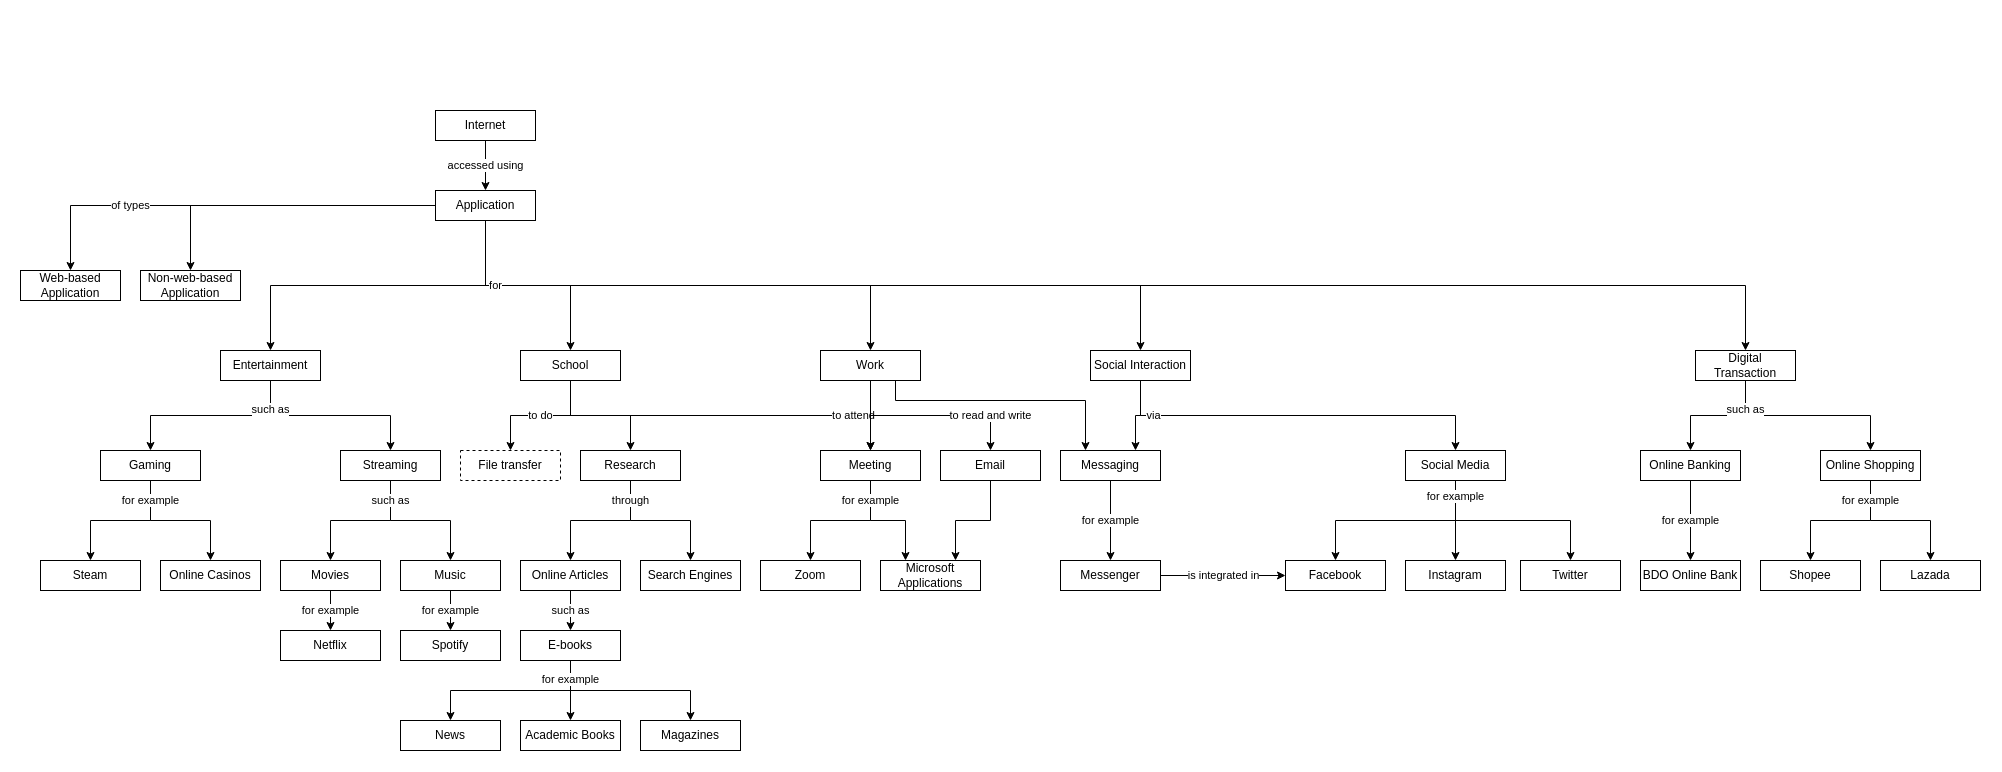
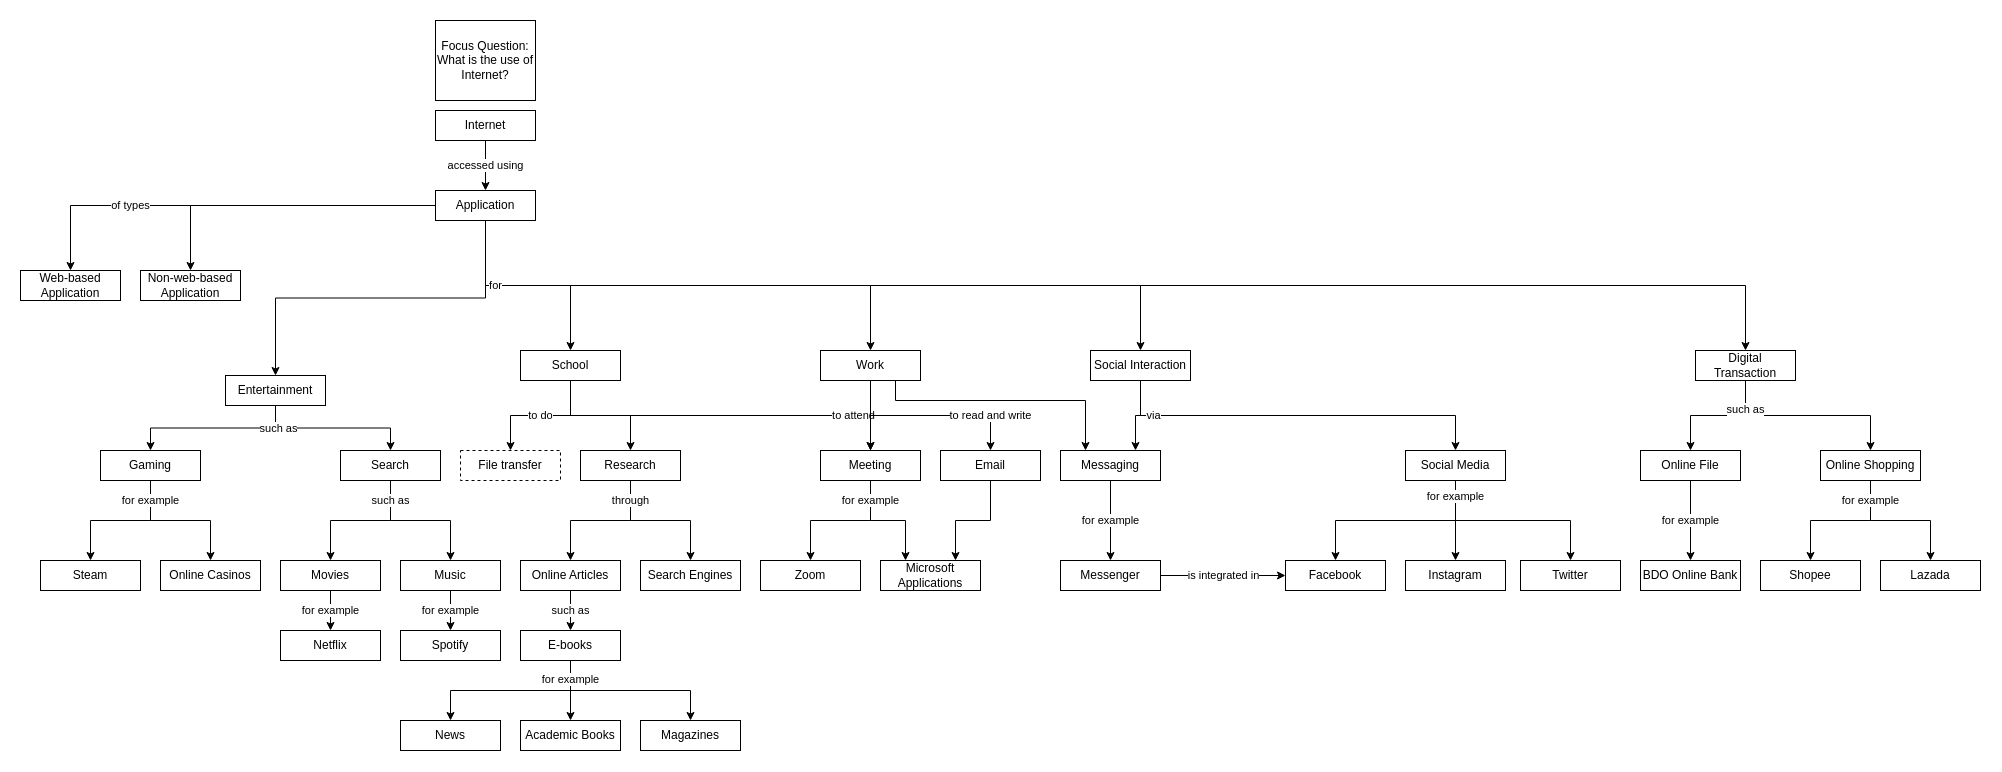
node "Focus Question: What is the use of Internet?": added
node "Entertainment": moved (271, 366) -> (276, 391)
node "Streaming": label "Streaming" -> "Search"
node "Online Banking": label "Online Banking" -> "Online File"
